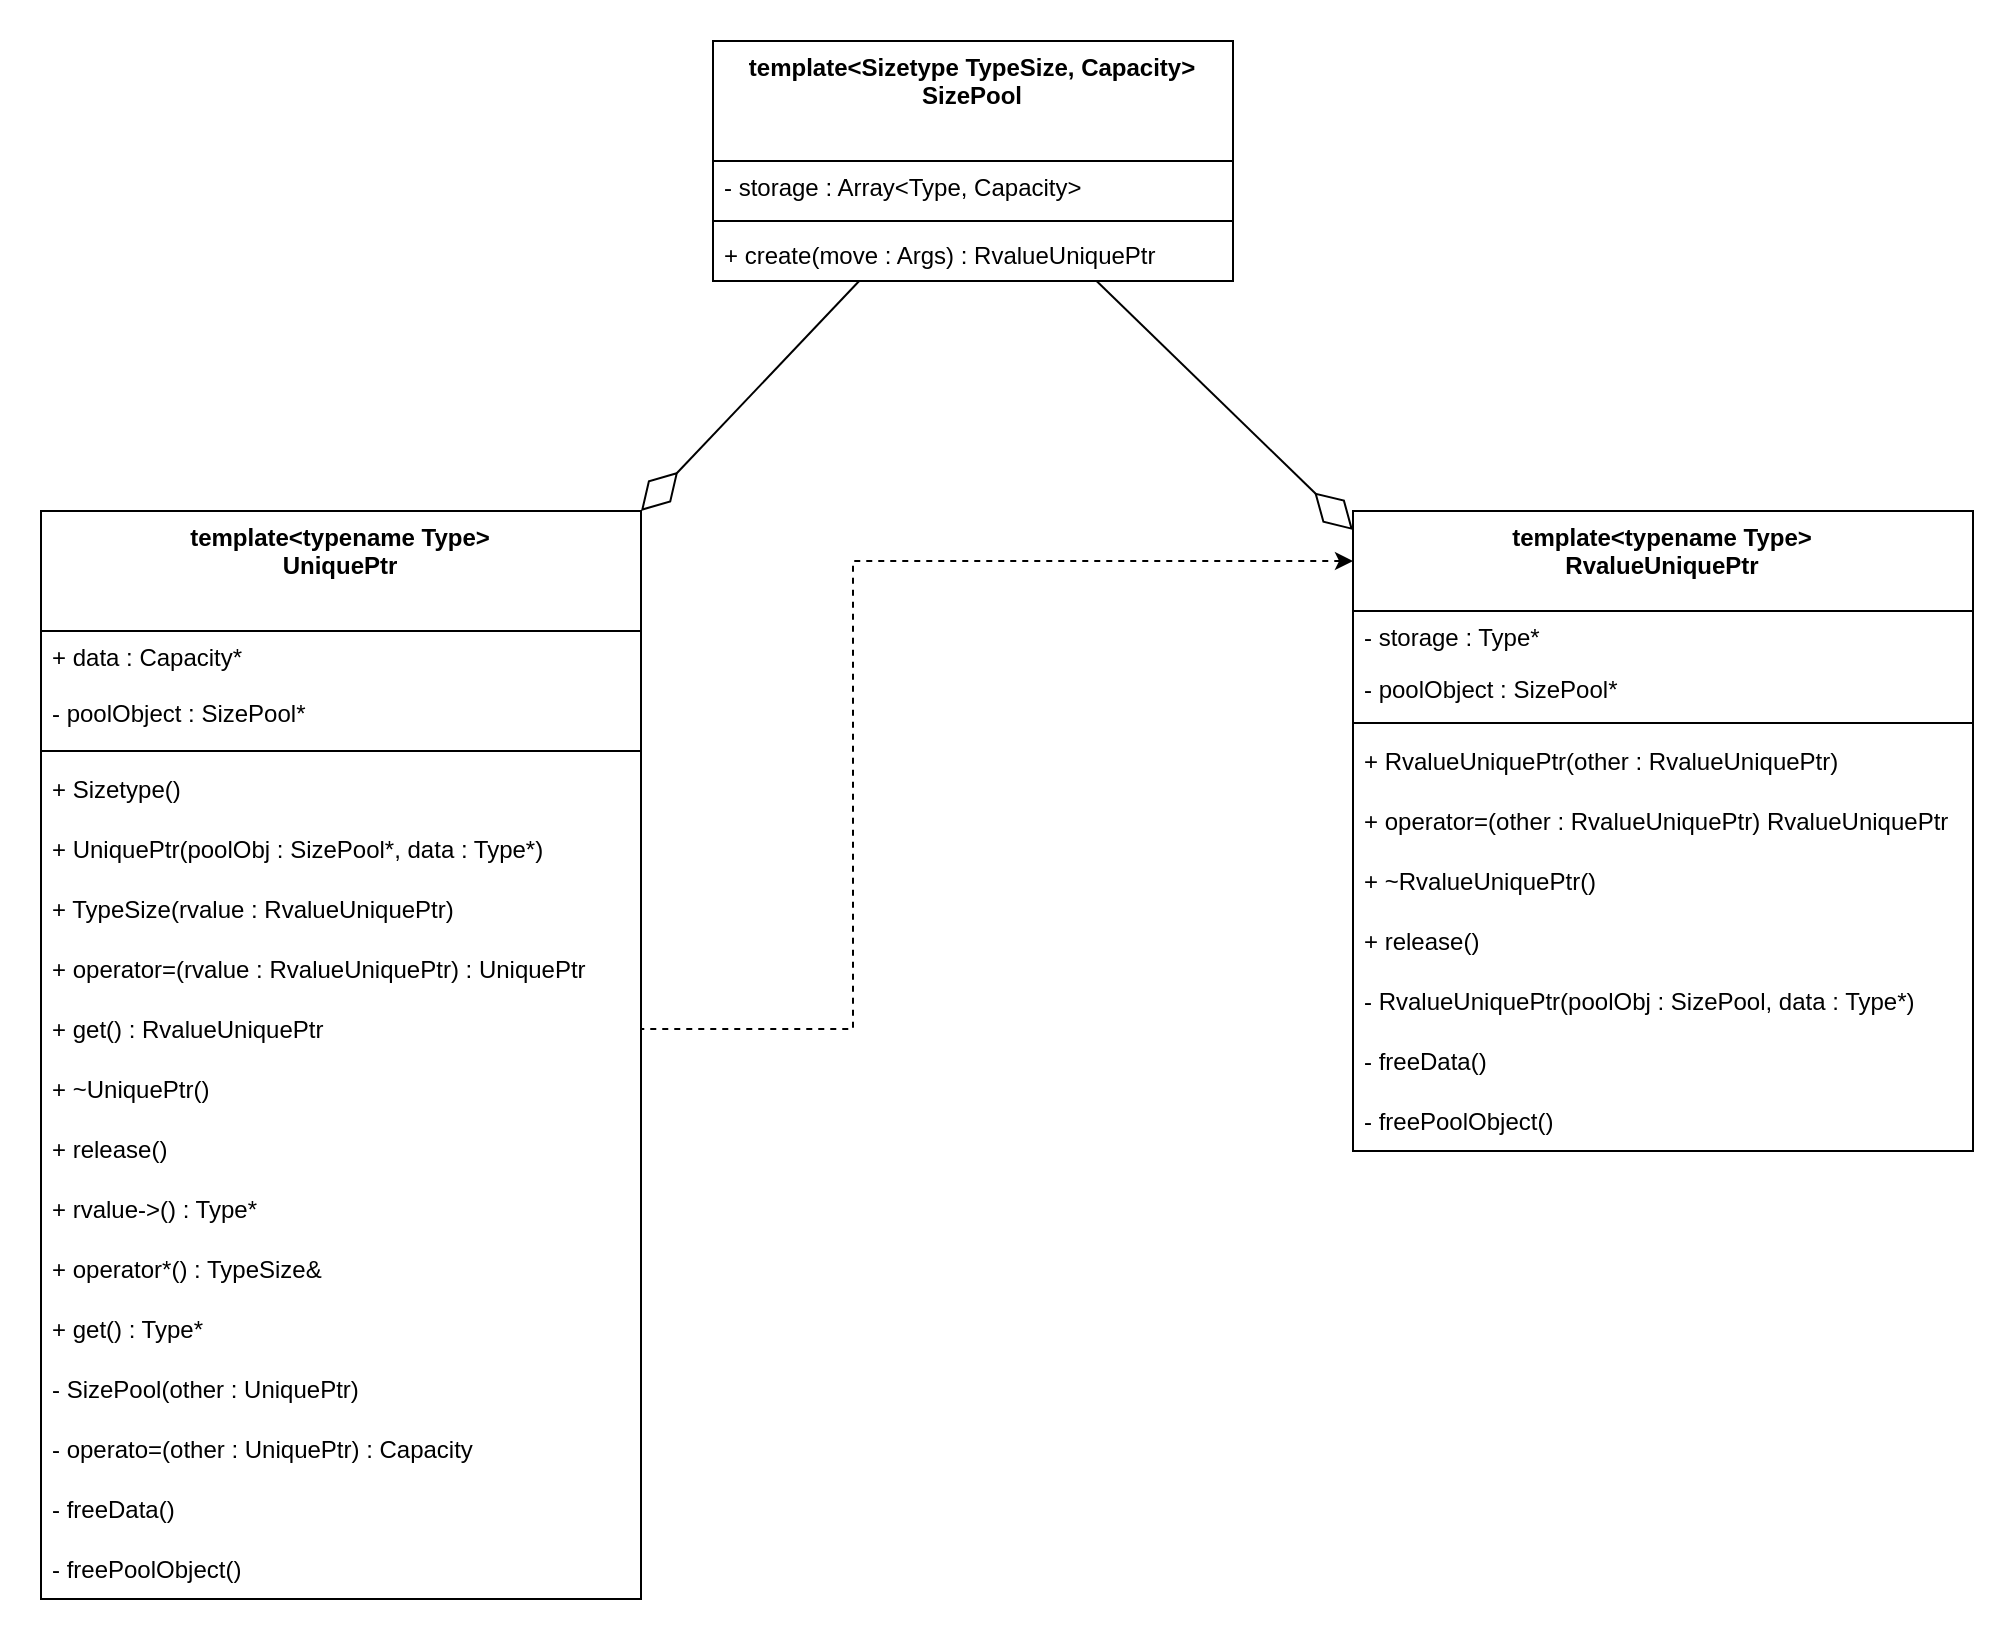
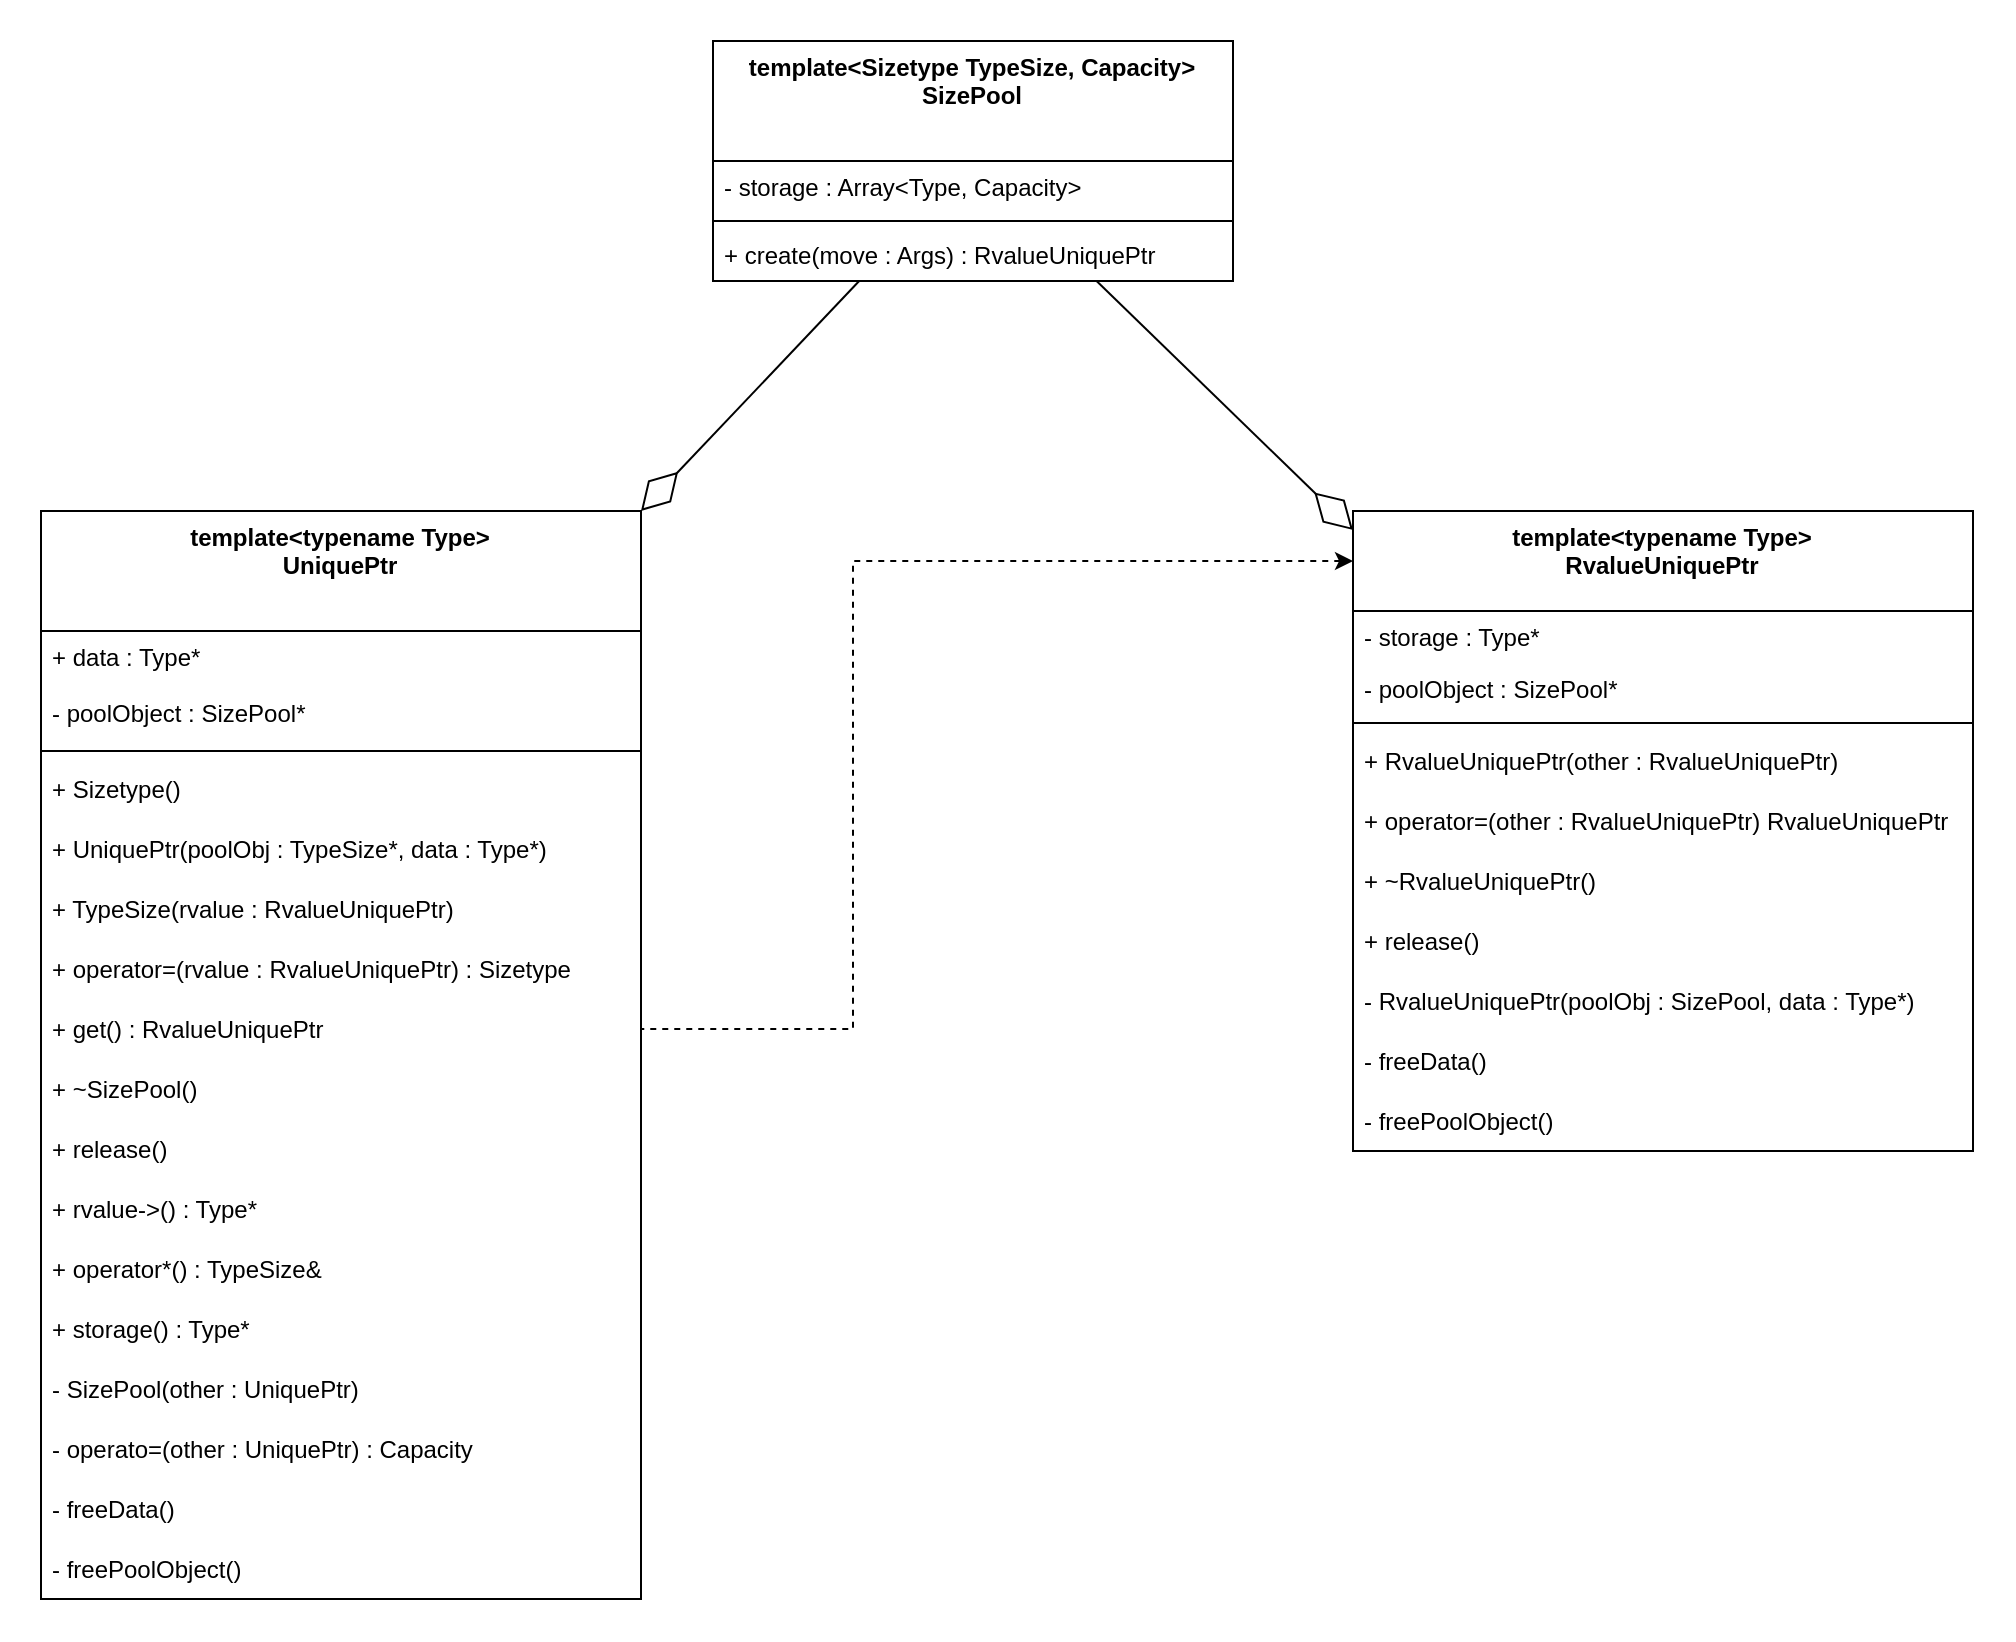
node "+ data : Capacity*": label "+ data : Capacity*" -> "+ data : Type*"
node "+ UniquePtr(poolObj : SizePool*, data : Type*)": label "+ UniquePtr(poolObj : SizePool*, data : Type*)" -> "+ UniquePtr(poolObj : TypeSize*, data : Type*)"
node "+ operator=(rvalue : RvalueUniquePtr) : UniquePtr": label "+ operator=(rvalue : RvalueUniquePtr) : UniquePtr" -> "+ operator=(rvalue : RvalueUniquePtr) : Sizetype"
node "+ ~UniquePtr()": label "+ ~UniquePtr()" -> "+ ~SizePool()"
node "+ get() : Type*": label "+ get() : Type*" -> "+ storage() : Type*"
